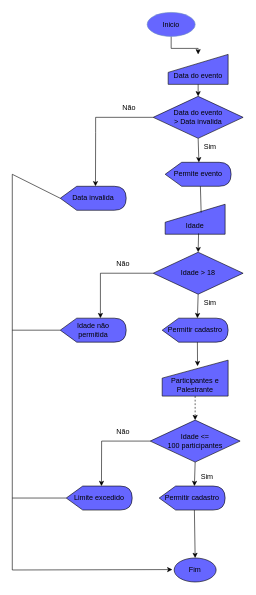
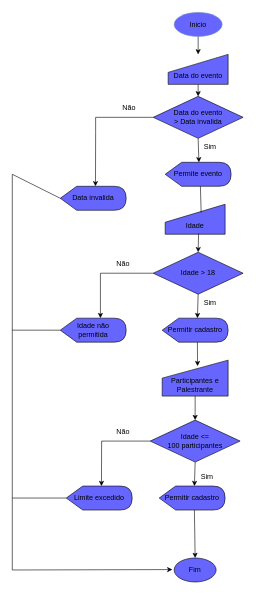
node "Inicio": moved (171, 24) -> (198, 24)
edge "Participantes e Palestrante" -> "Idade <= 100 participantes": style dashed -> solid
